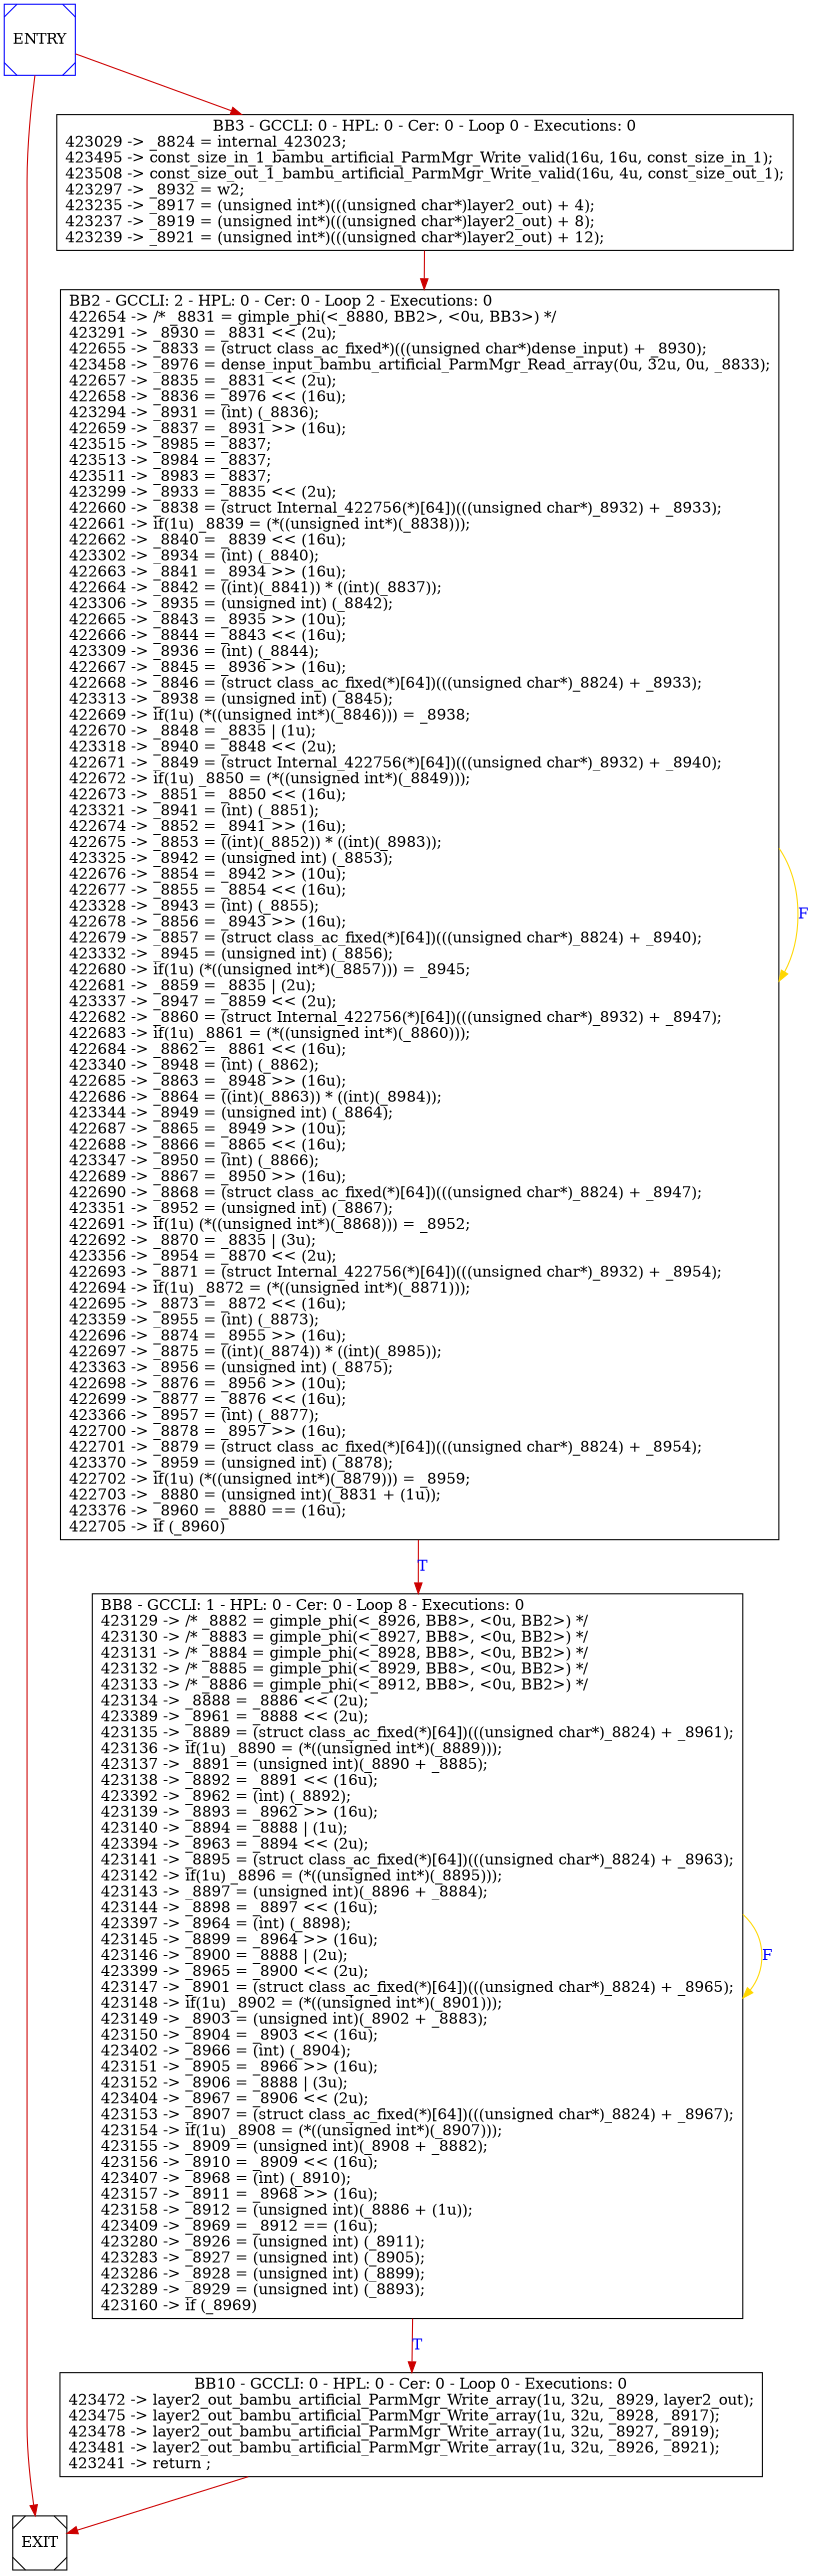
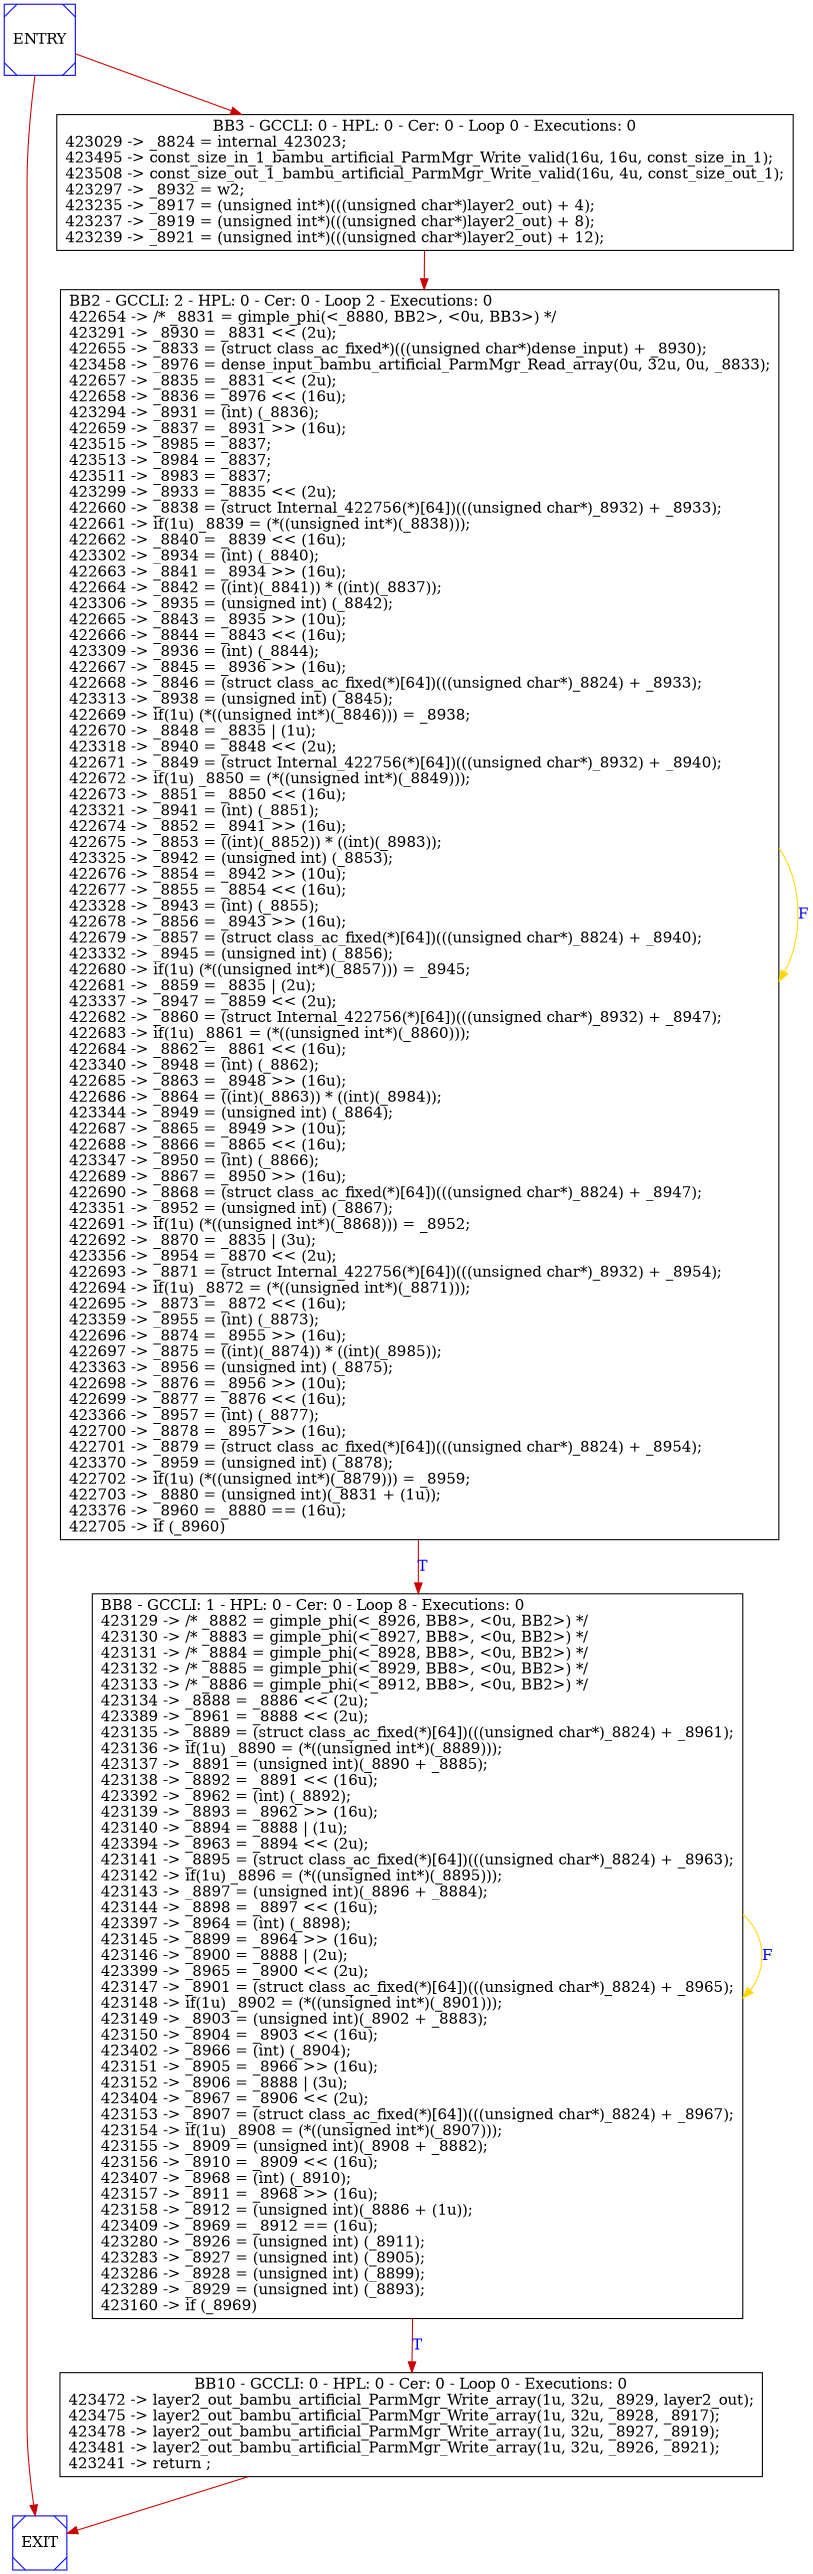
node "EXIT": color black -> blue
